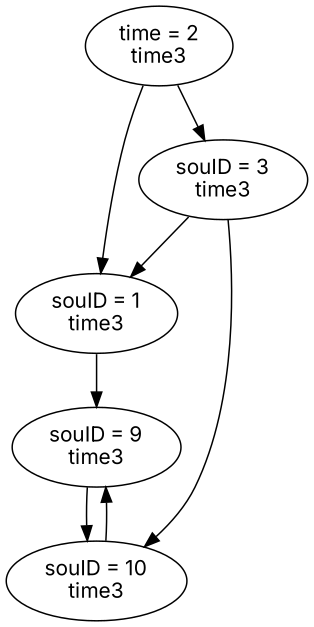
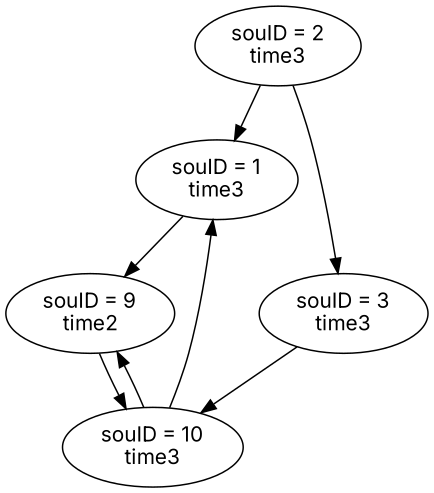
node "time = 2 time3": label "time = 2 time3" -> "souID = 2 time3"
edge "souID = 3 time3" -> "souID = 1 time3": now "souID = 10 time3" -> "souID = 1 time3"
node "souID = 9 time3": label "souID = 9 time3" -> "souID = 9 time2"
